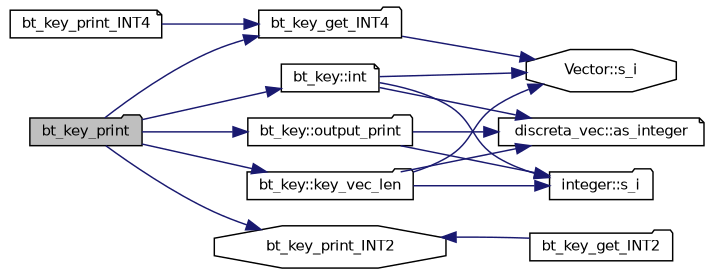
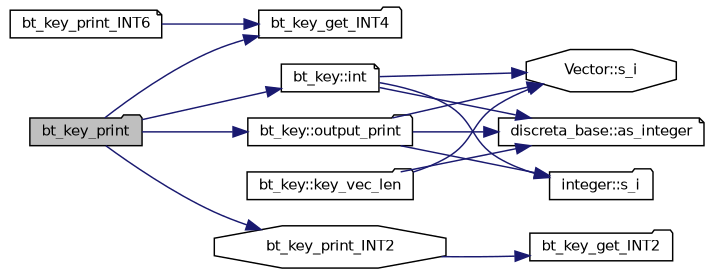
node "bt_key_print_INT4": label "bt_key_print_INT4" -> "bt_key_print_INT6"
edge "bt_key_get_INT4" -> "Vector::s_i": now "bt_key::output_print" -> "Vector::s_i"
node "discreta_vec::as_integer": label "discreta_vec::as_integer" -> "discreta_base::as_integer"
edge "bt_key_print" -> "bt_key::key_vec_len": removed
edge "bt_key::key_vec_len" -> "integer::s_i": removed
edge "bt_key_get_INT2" -> "bt_key_print_INT2": reversed
